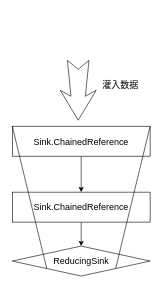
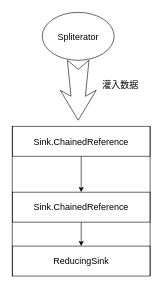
node "Spliterator": added
node "ReducingSink": shape diamond -> rectangle
